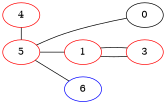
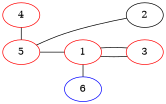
node "0": label "0" -> "2"
edge "5" -- "6": now "1" -- "6"
